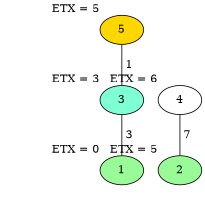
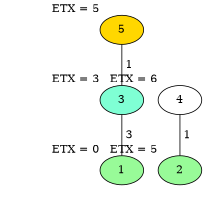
edge "4 ETX = 6" -- "2 ETX = 5": label " 7" -> " 1"
